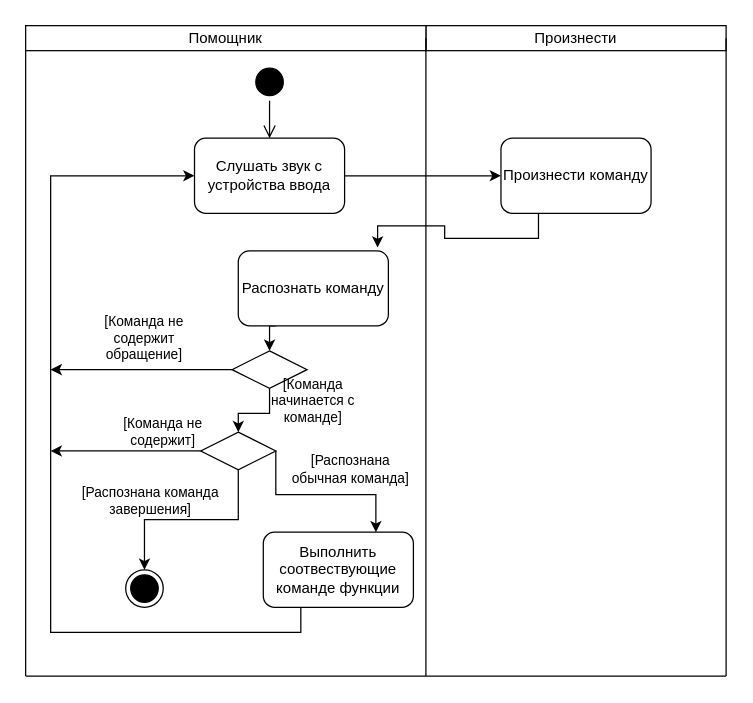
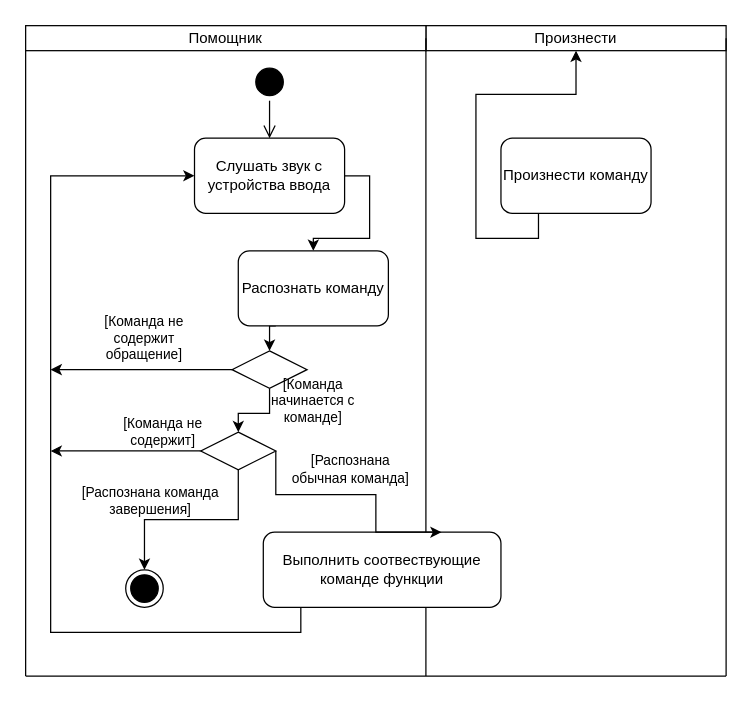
edge "Слушать звук с устройства ввода" -> "Произнести команду": now "Слушать звук с устройства ввода" -> "Распознать команду"
edge "Произнести команду" -> "Распознать команду": now "Произнести команду" -> "Произнести"
node "Выполнить соотвествующие команде функции": size 150x75 -> 238x75
